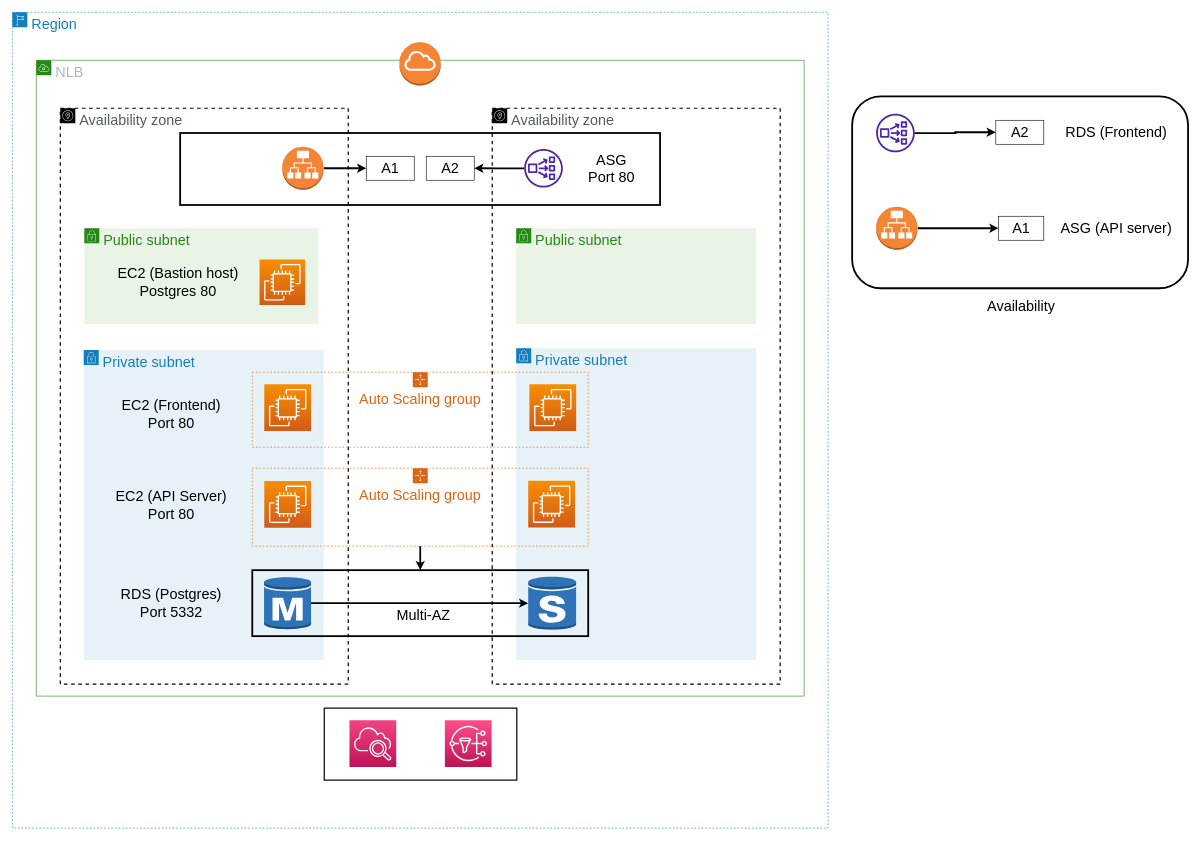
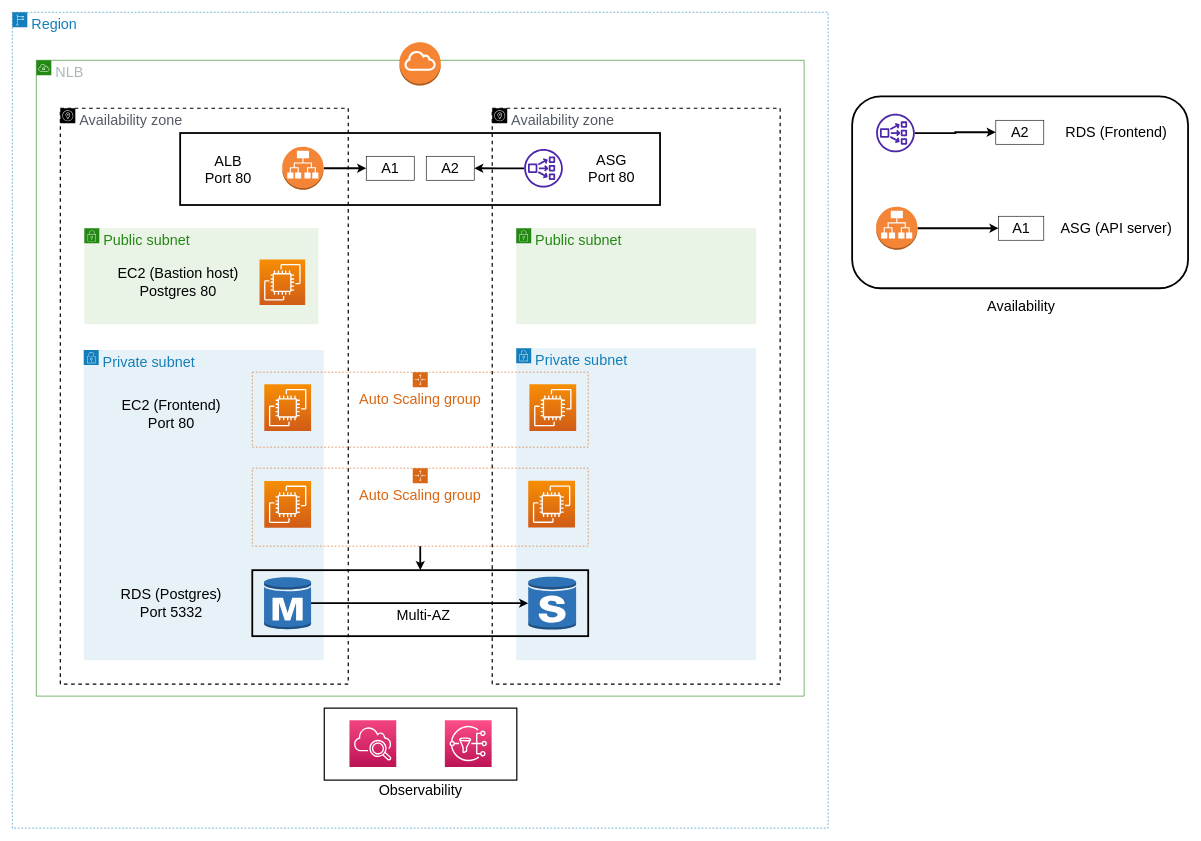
node "ALB Port 80": added
node "EC2 (API Server) Port 80": removed
node "Observability": added
